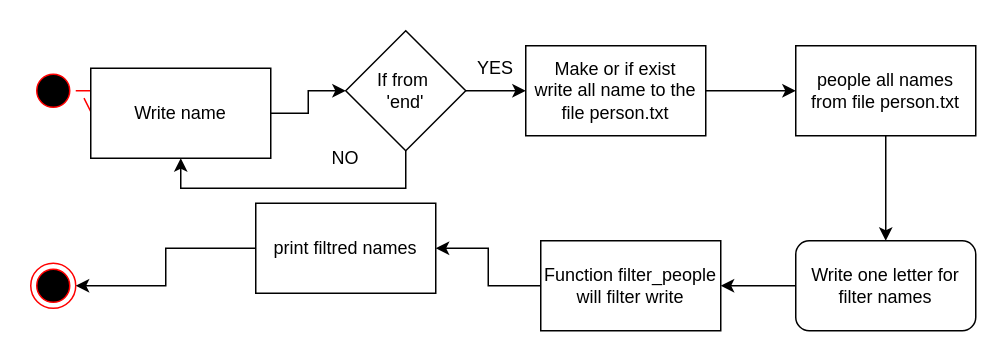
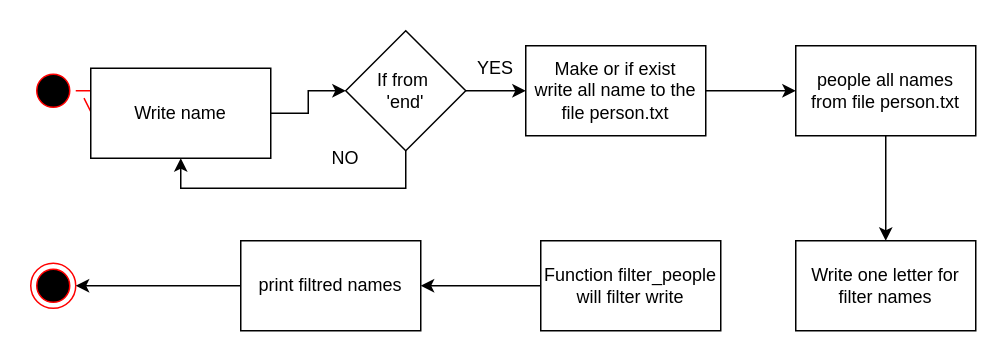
node "print filtred names": moved (346, 248) -> (331, 286)
edge "Write one letter for filter names" -> "Function filter_people will filter write": removed
node "Write one letter for filter names": shape rounded rectangle -> rectangle
